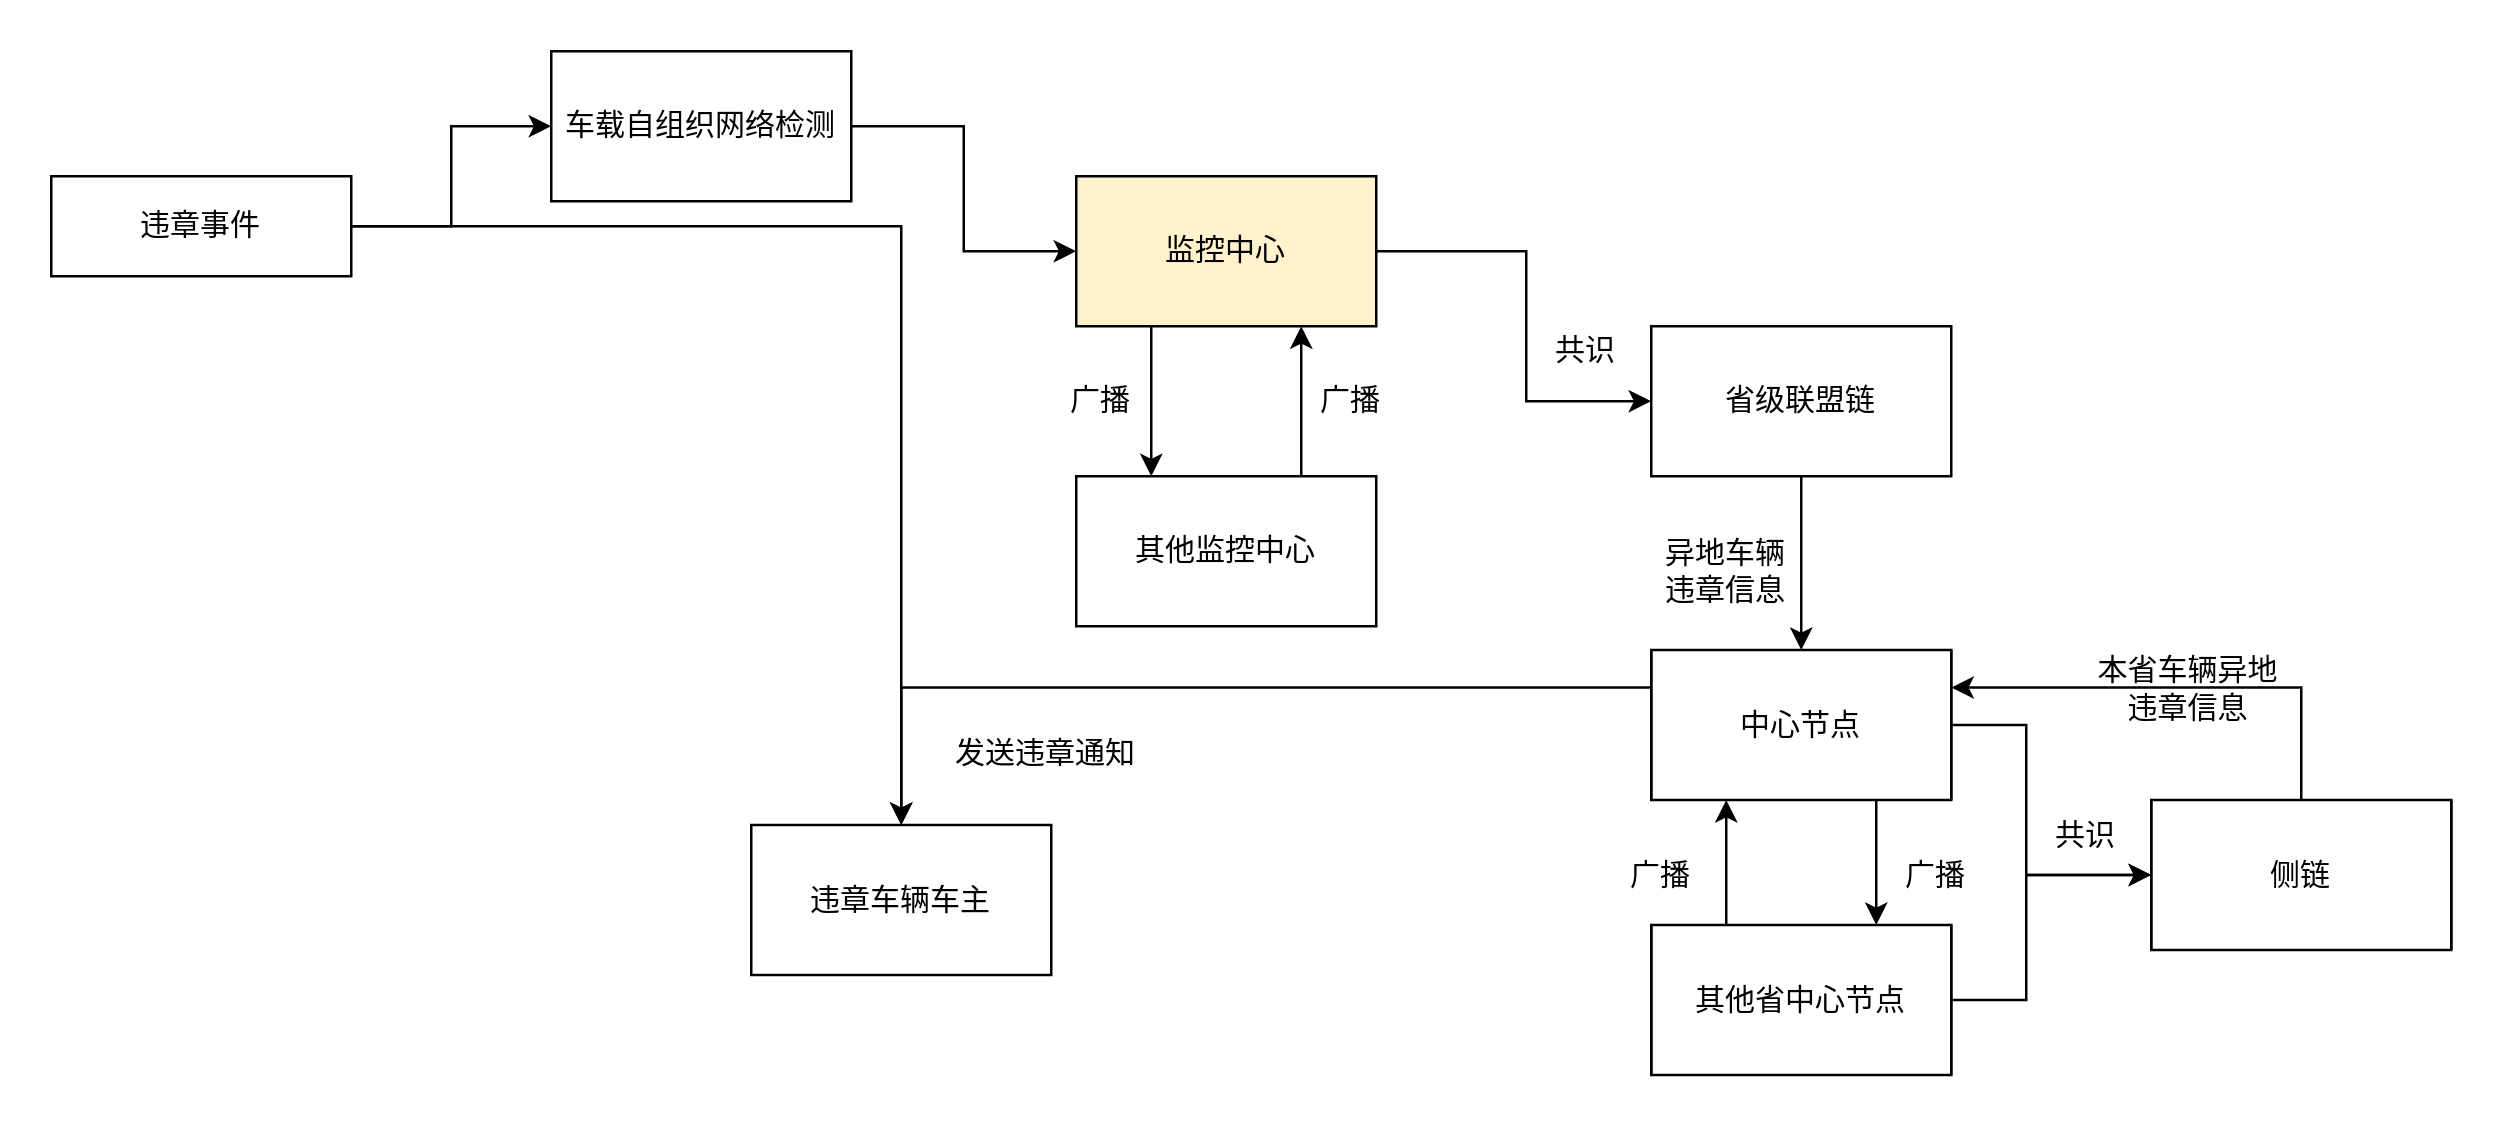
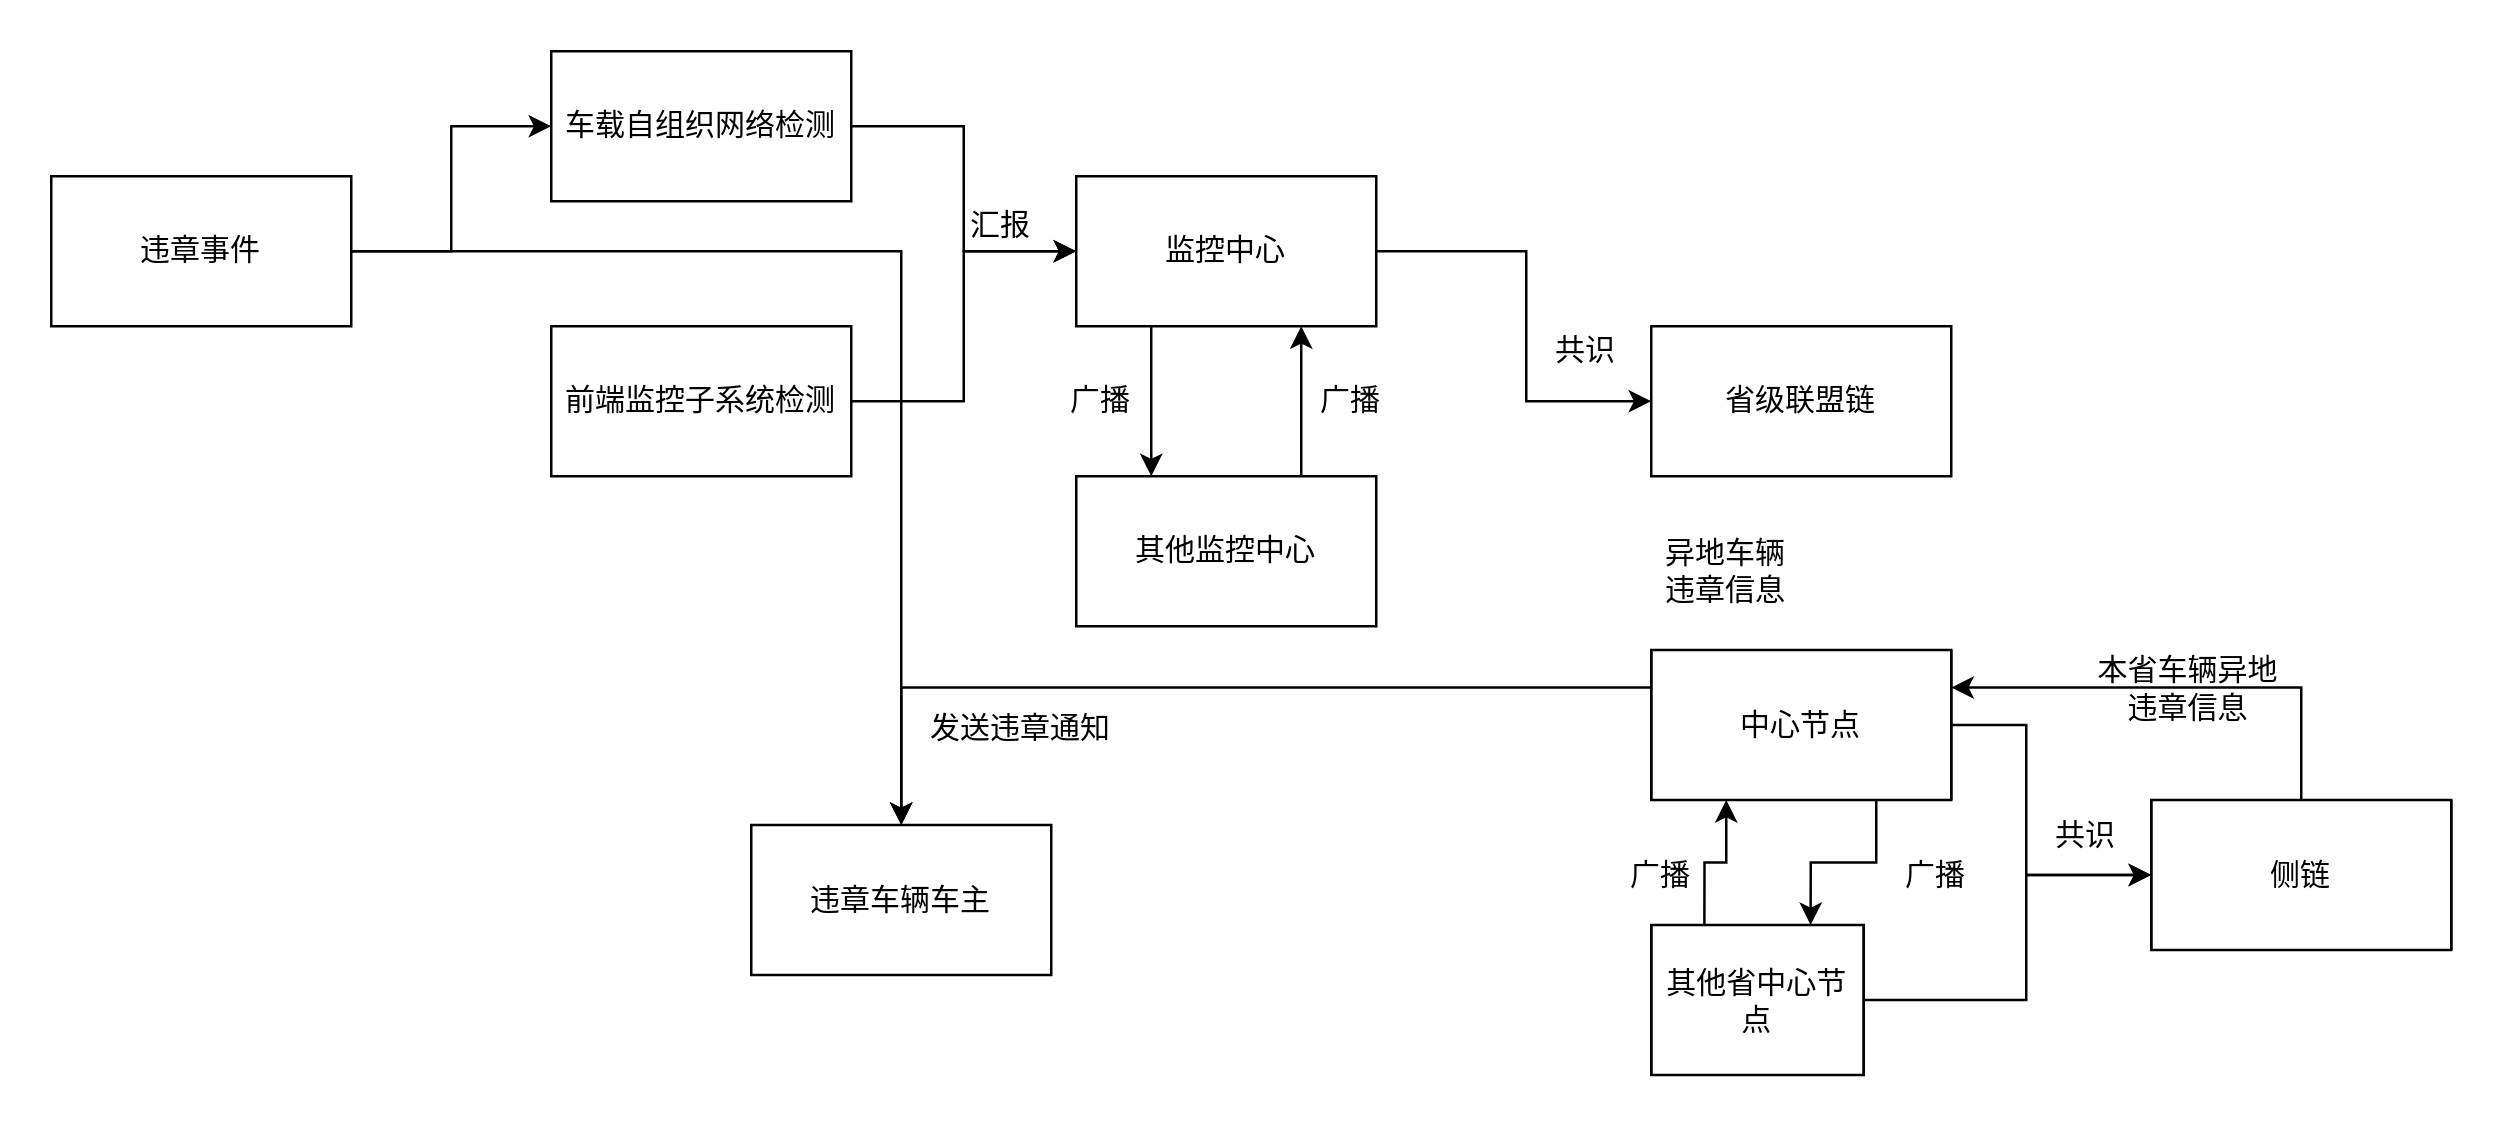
node "违章事件": size 300x100 -> 300x150
node "汇报": added
node "监控中心": fillcolor #fff2cc -> #ffffff
edge "前端监控子系统检测" -> "监控中心": added
node "前端监控子系统检测": added
edge "省级联盟链" -> "中心节点": removed
node "发送违章通知": moved (1064, 754) -> (1039, 729)
node "其他省中心节点": size 300x150 -> 213x150
